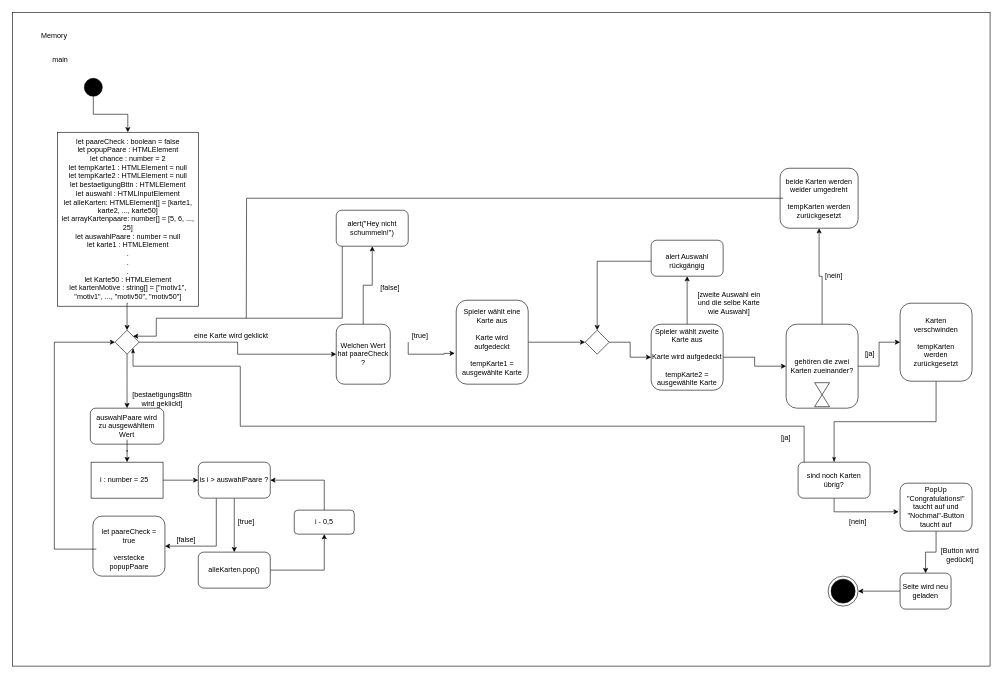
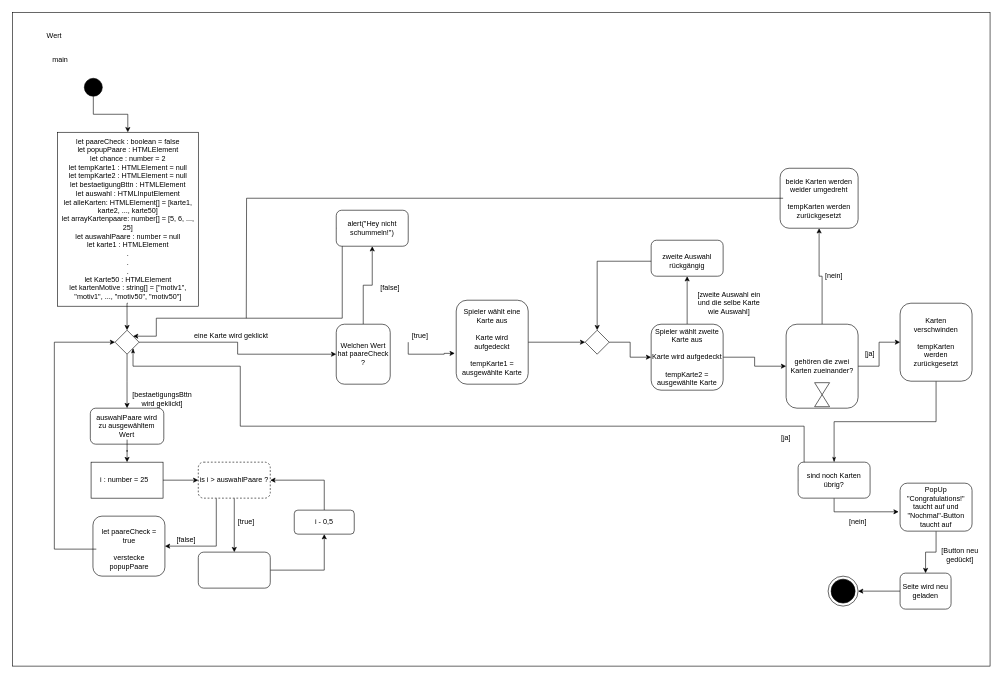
node "Memory": label "Memory" -> "Wert"
node "alert Auswahl rückgängig": label "alert Auswahl rückgängig" -> "zweite Auswahl rückgängig"
node "is i > auswahlPaare ?": style solid -> dashed
node "[Button wird gedückt]": label "[Button wird gedückt]" -> "[Button neu gedückt]"
node "alleKarten.pop()": removed
